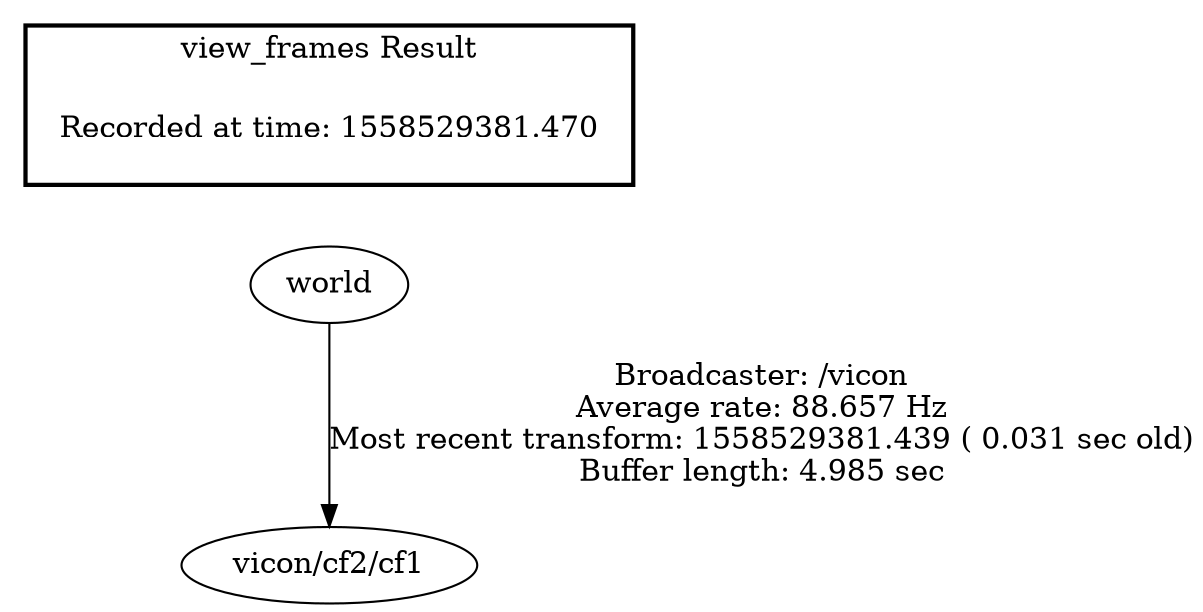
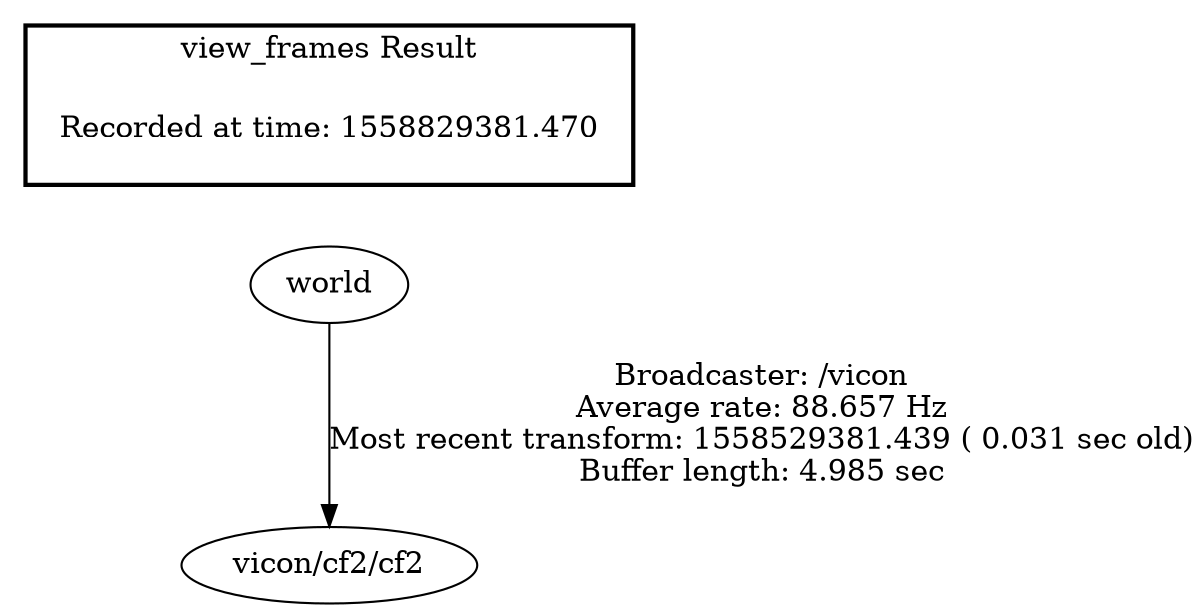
node "Recorded at time: 1558529381.470": label "Recorded at time: 1558529381.470" -> "Recorded at time: 1558829381.470"
node "vicon/cf2/cf1": label "vicon/cf2/cf1" -> "vicon/cf2/cf2"
